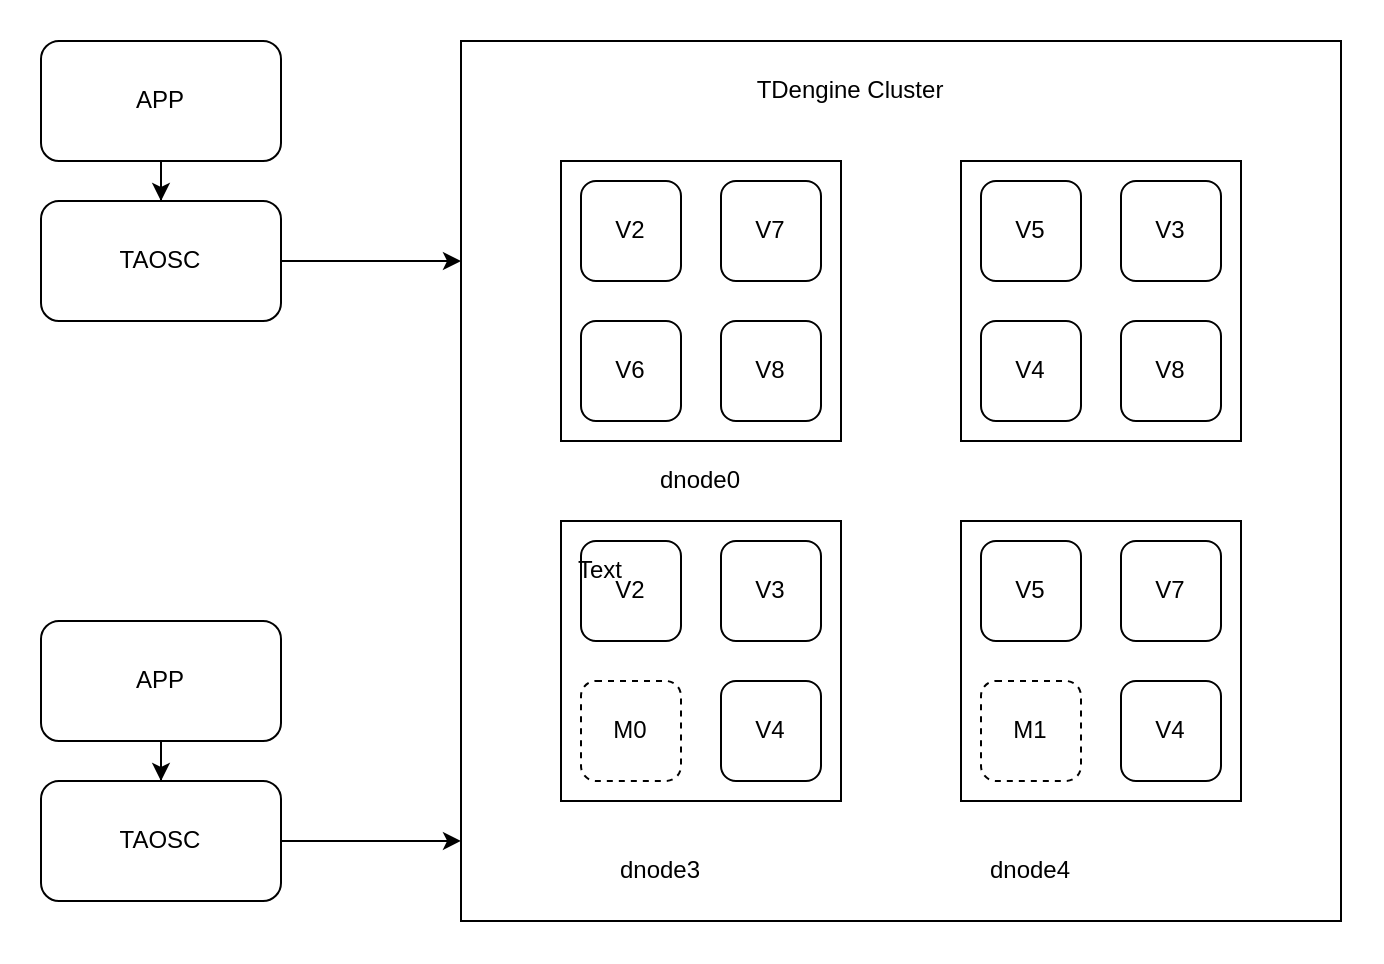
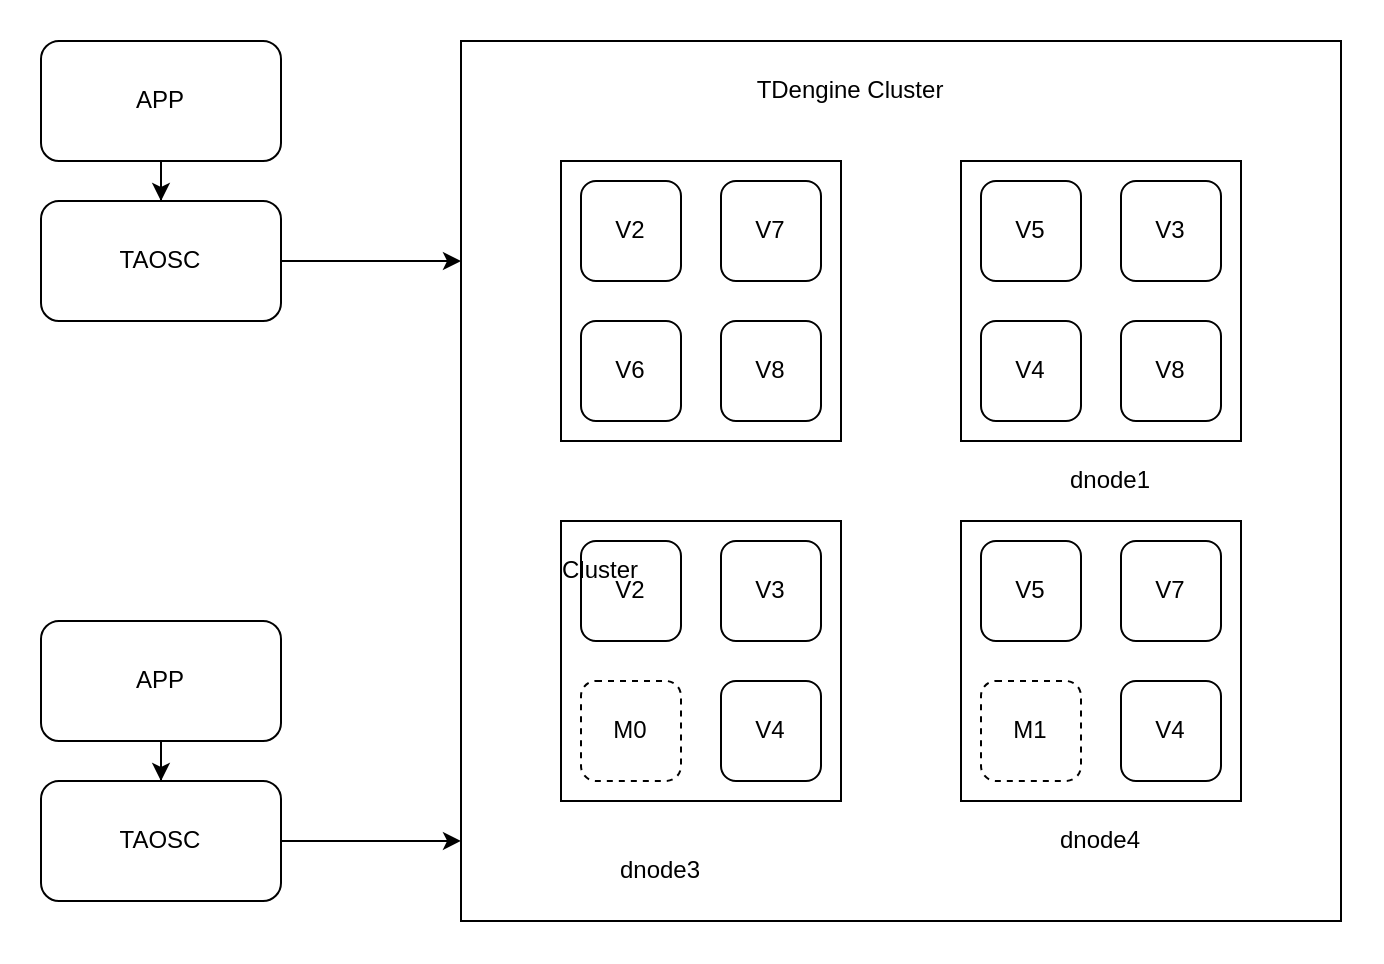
node "dnode0": removed
node "dnode1": added
node "Text": label "Text" -> "Cluster"
node "dnode4": moved (1031, 871) -> (1101, 841)
